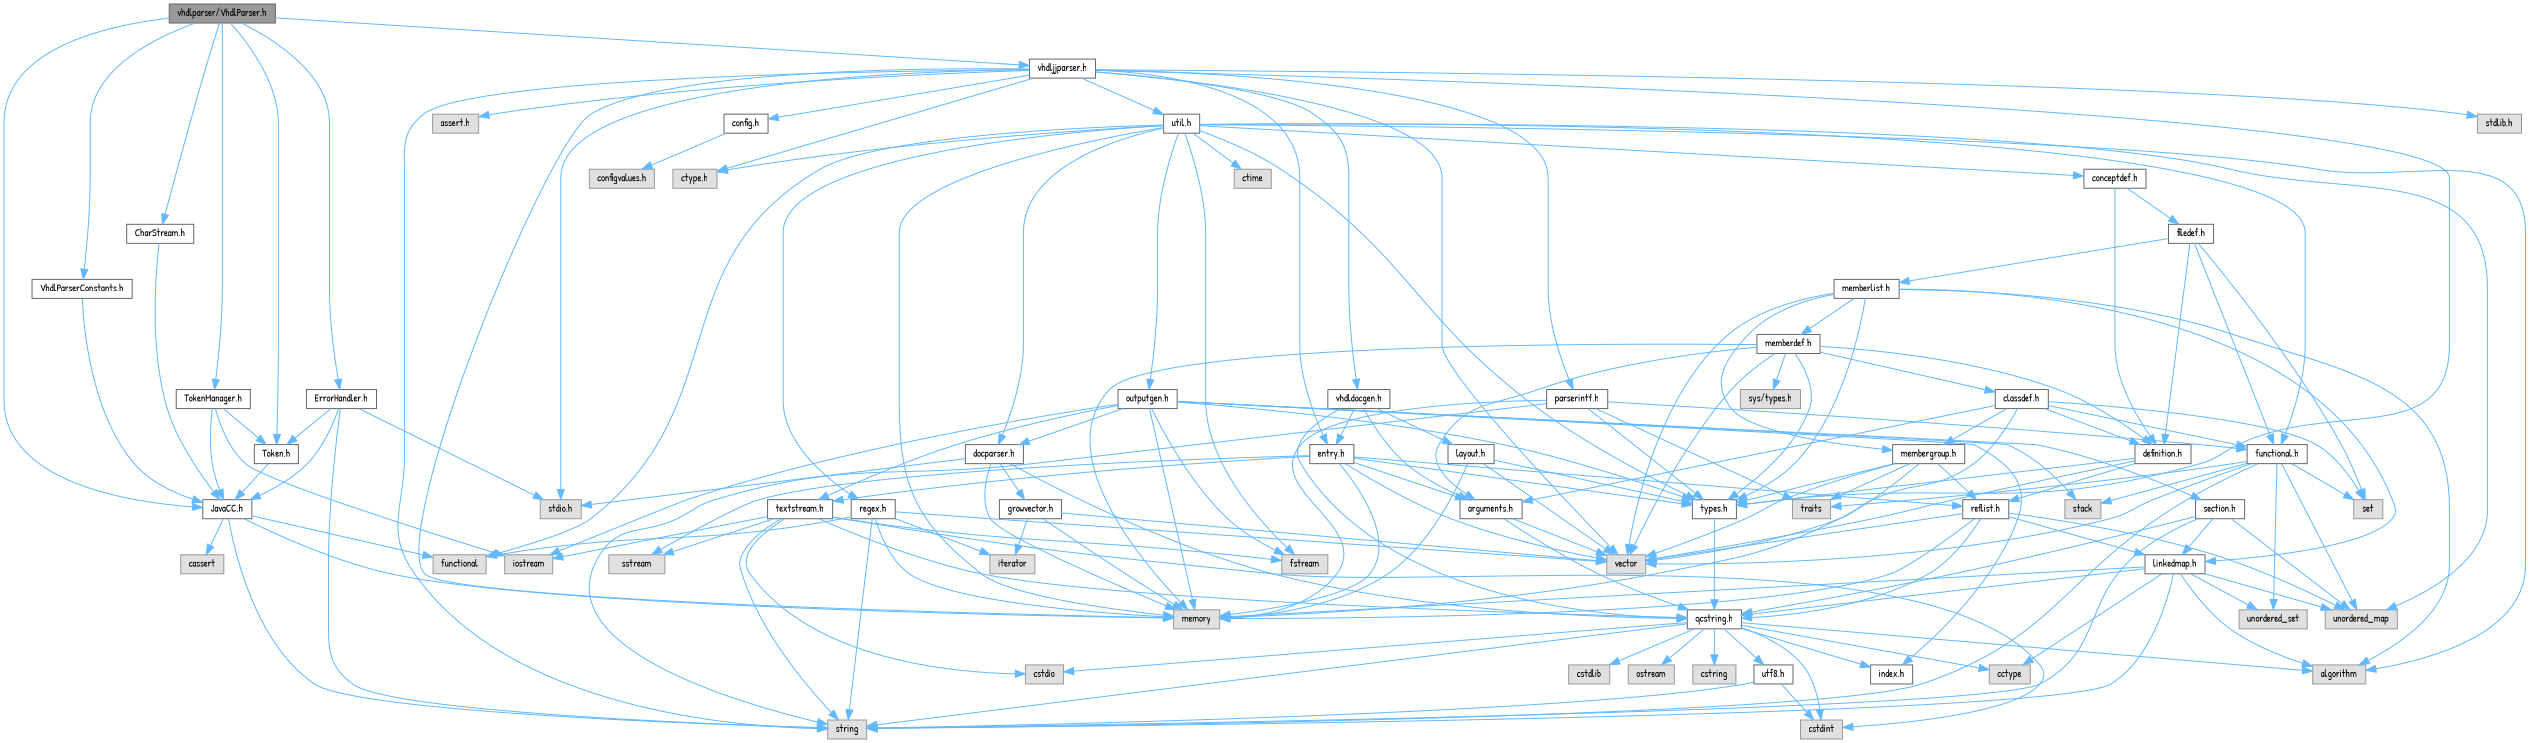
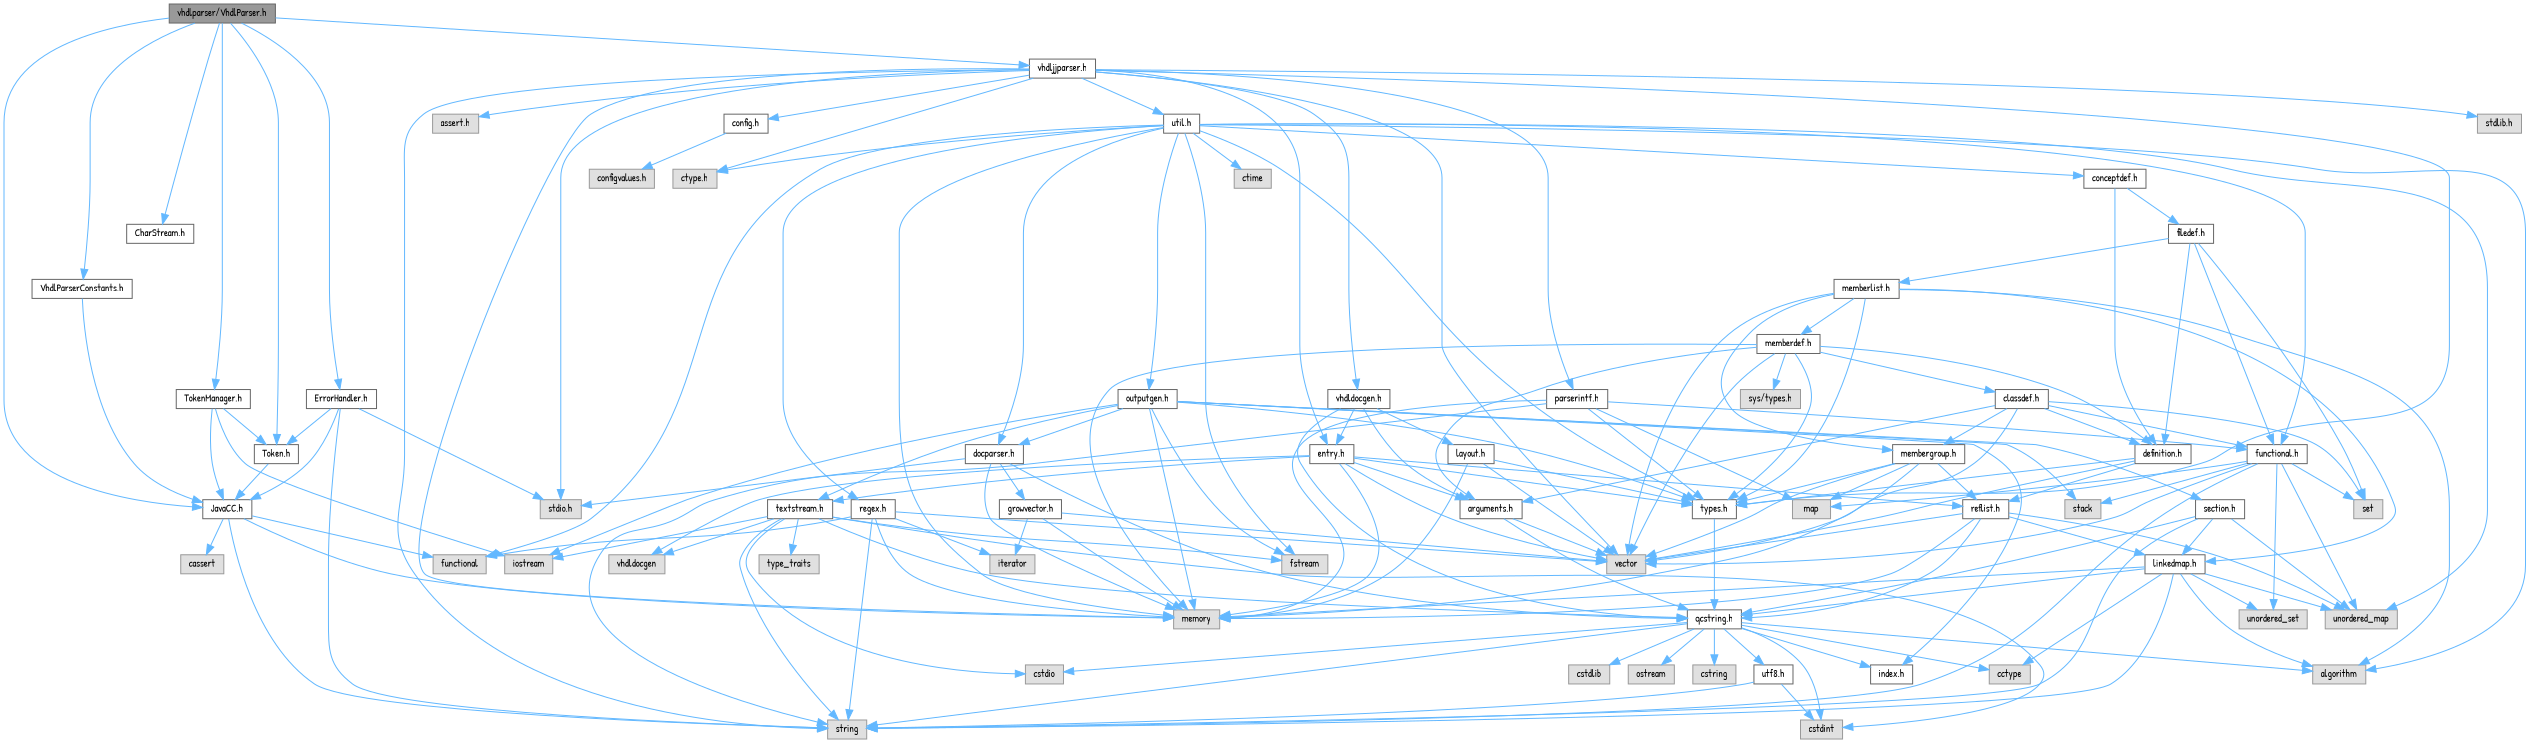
edge "CharStream.h" -> "JavaCC.h": removed
node "traits": label "traits" -> "map"
node "sstream": label "sstream" -> "vhdldocgen"
node "type_traits": added
